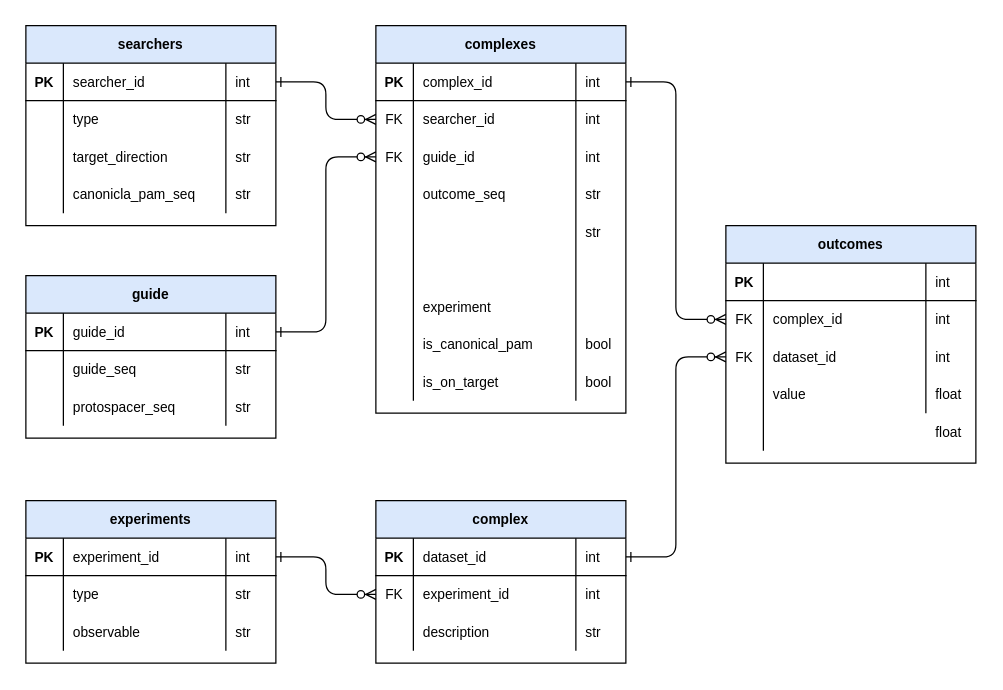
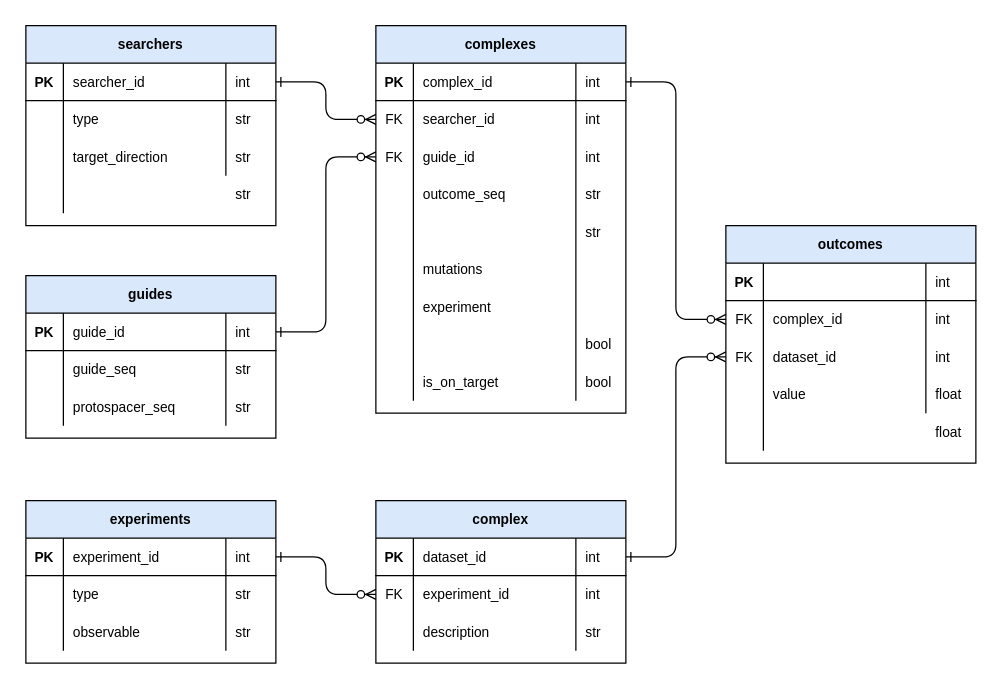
node "canonicla_pam_seq": removed
node "mutations": added
node "guide": label "guide" -> "guides"
node "is_canonical_pam": removed
